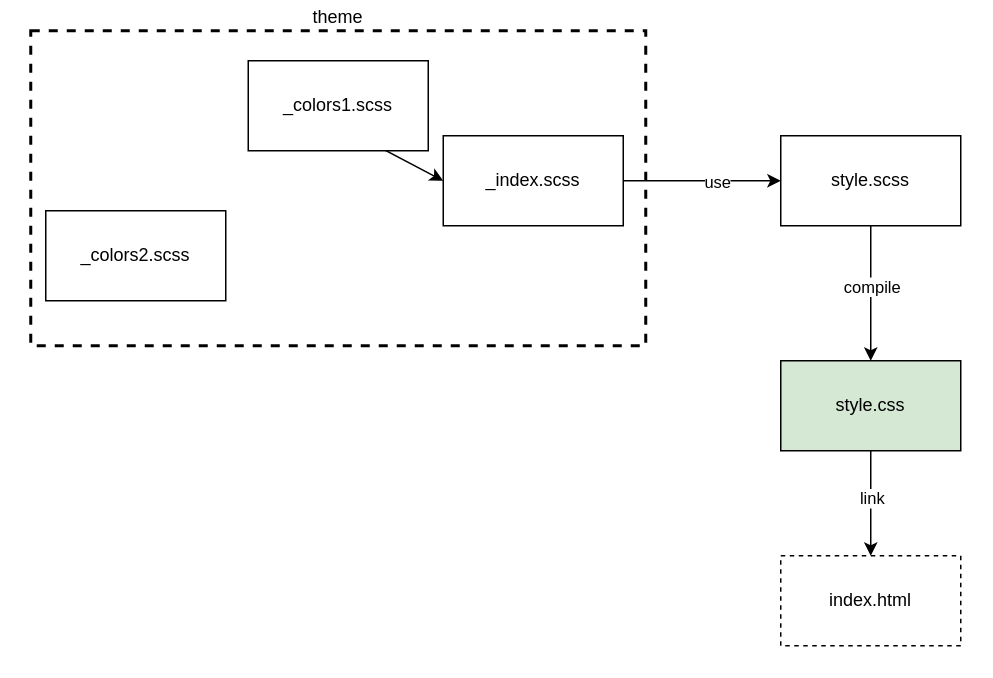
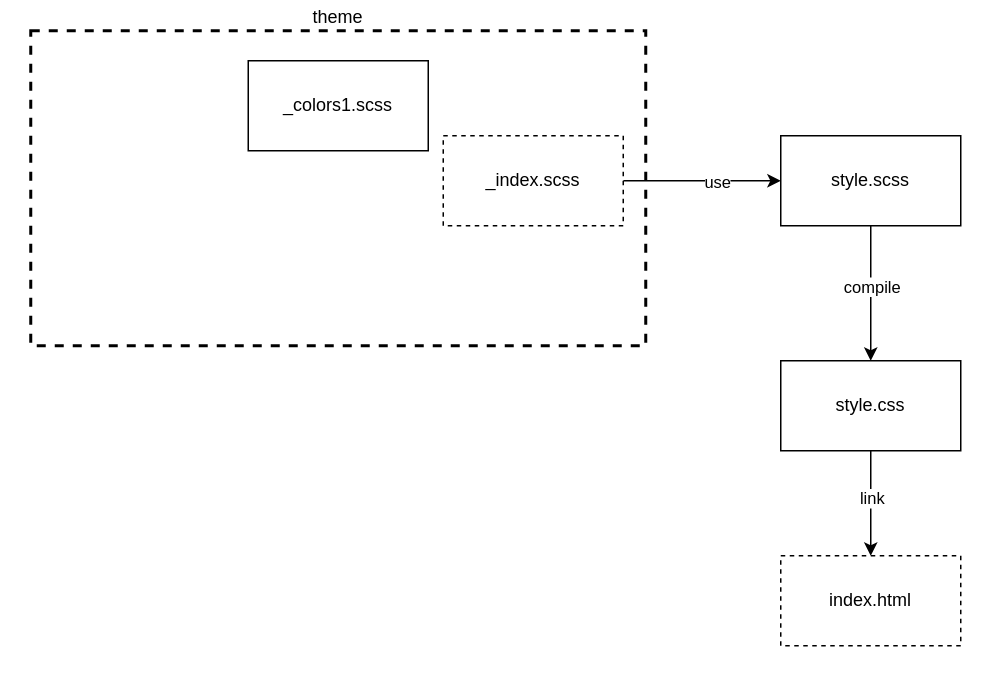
edge "_colors1.scss" -> "_index.scss": removed, label "forward"
node "_index.scss": style solid -> dashed
node "_colors2.scss": removed
node "style.css": fillcolor #d5e8d4 -> #ffffff
